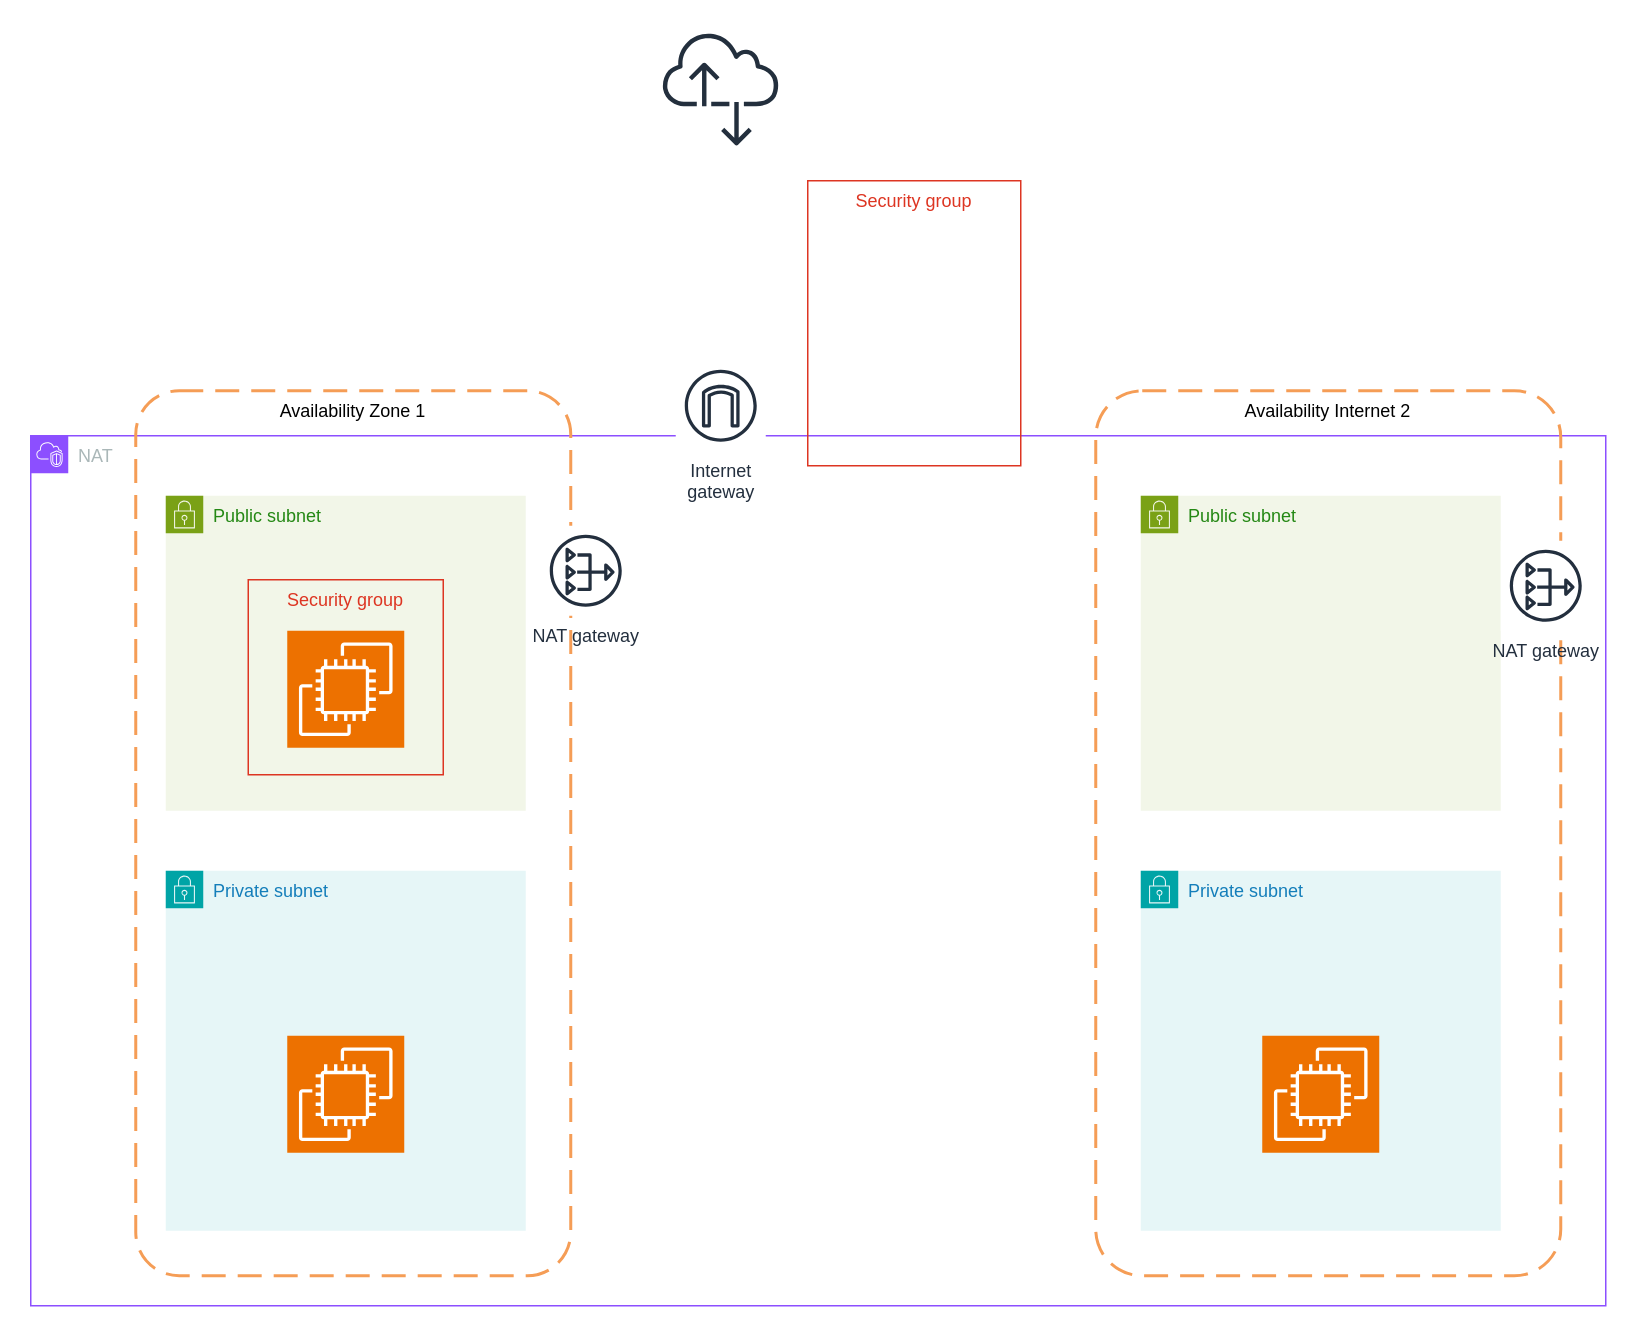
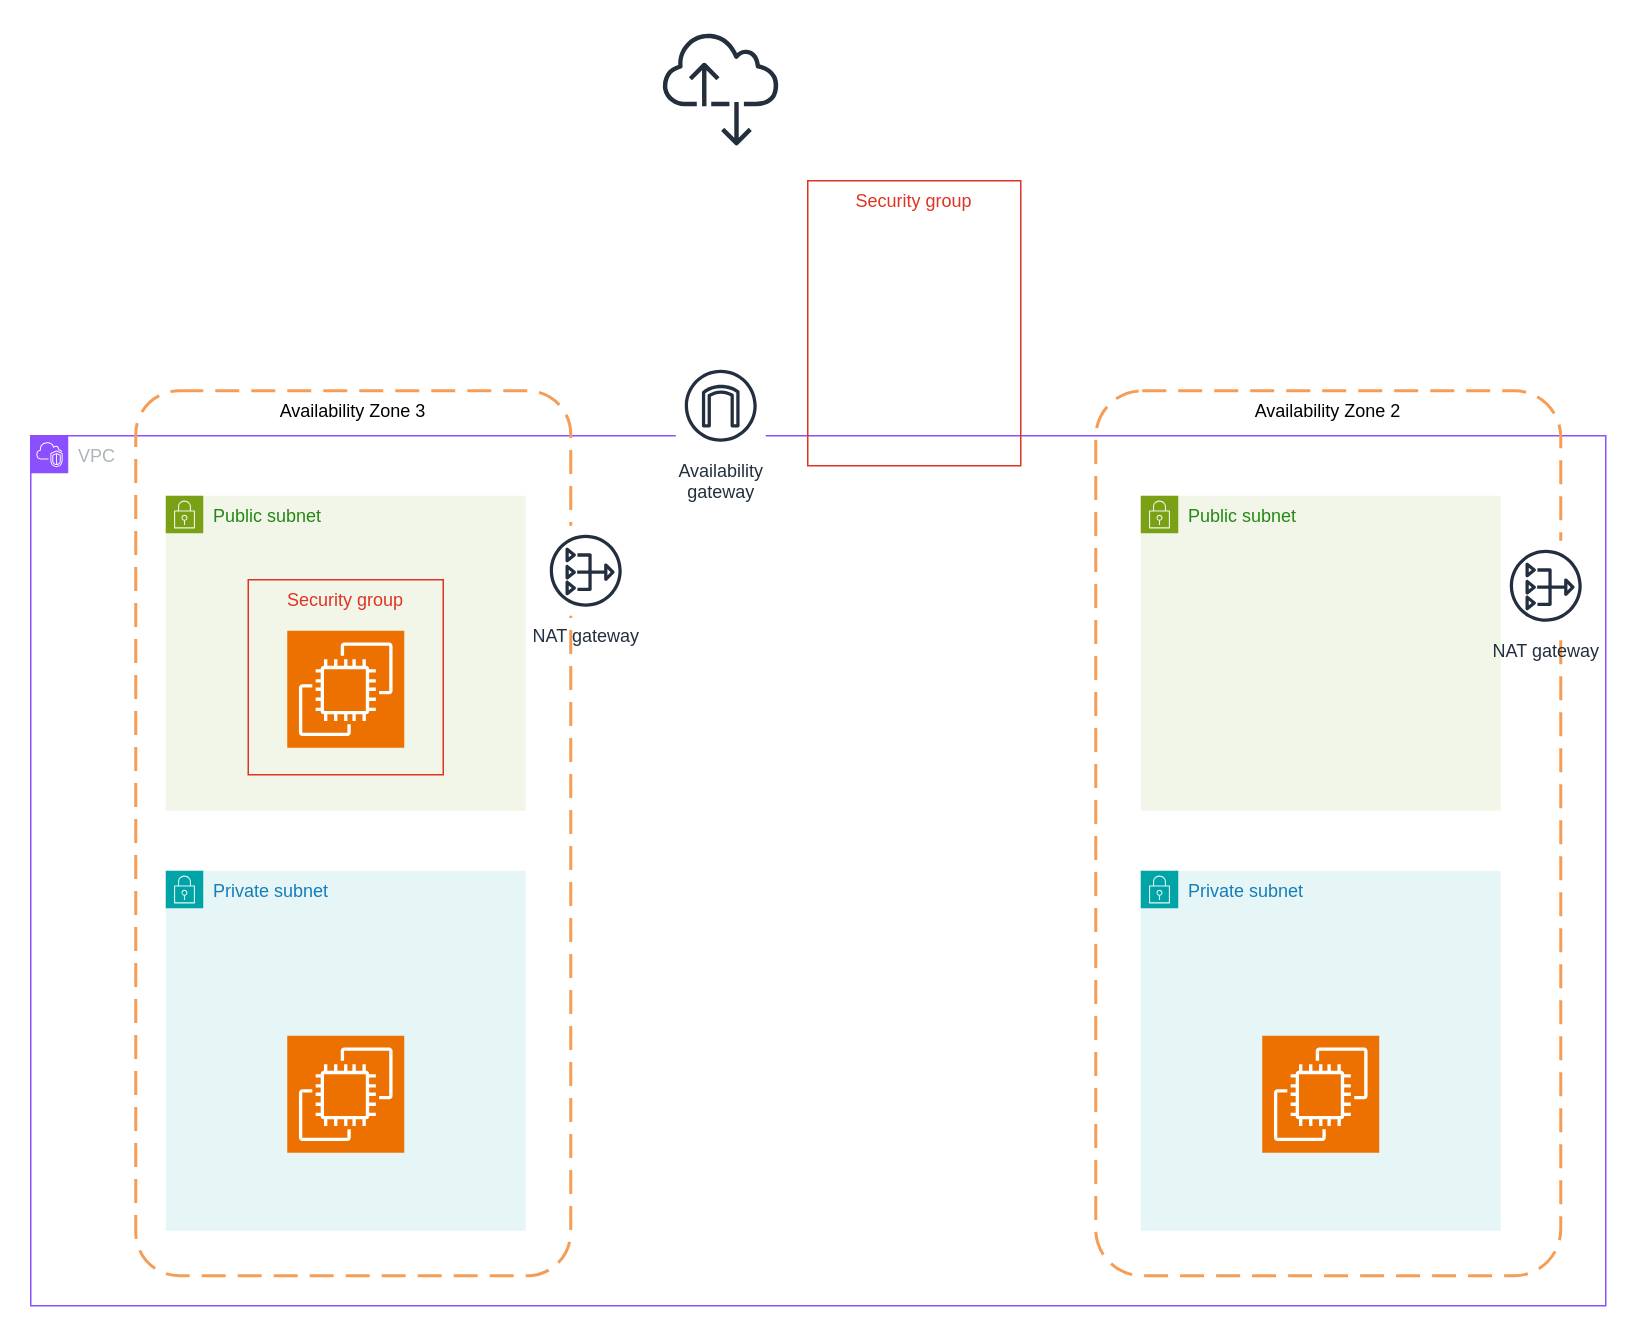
node "Availability Zone 1": label "Availability Zone 1" -> "Availability Zone 3"
node "Availability Internet 2": label "Availability Internet 2" -> "Availability Zone 2"
node "NAT": label "NAT" -> "VPC"
node "Internet gateway": label "Internet gateway" -> "Availability gateway"
